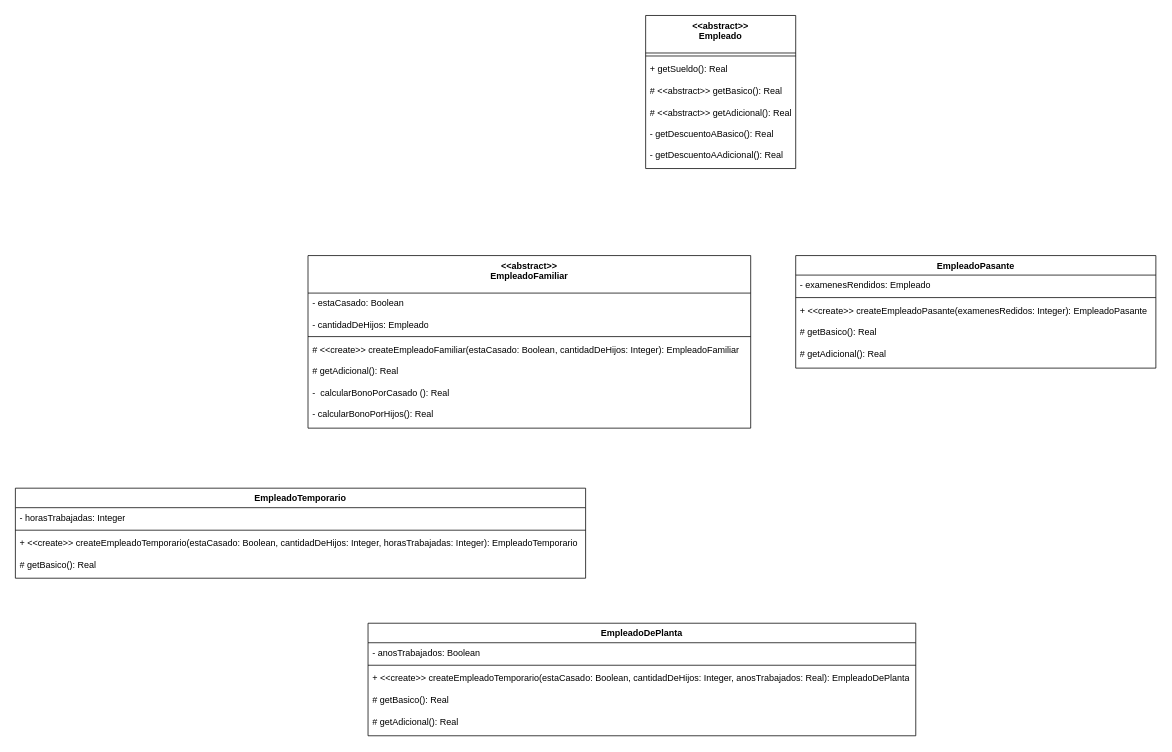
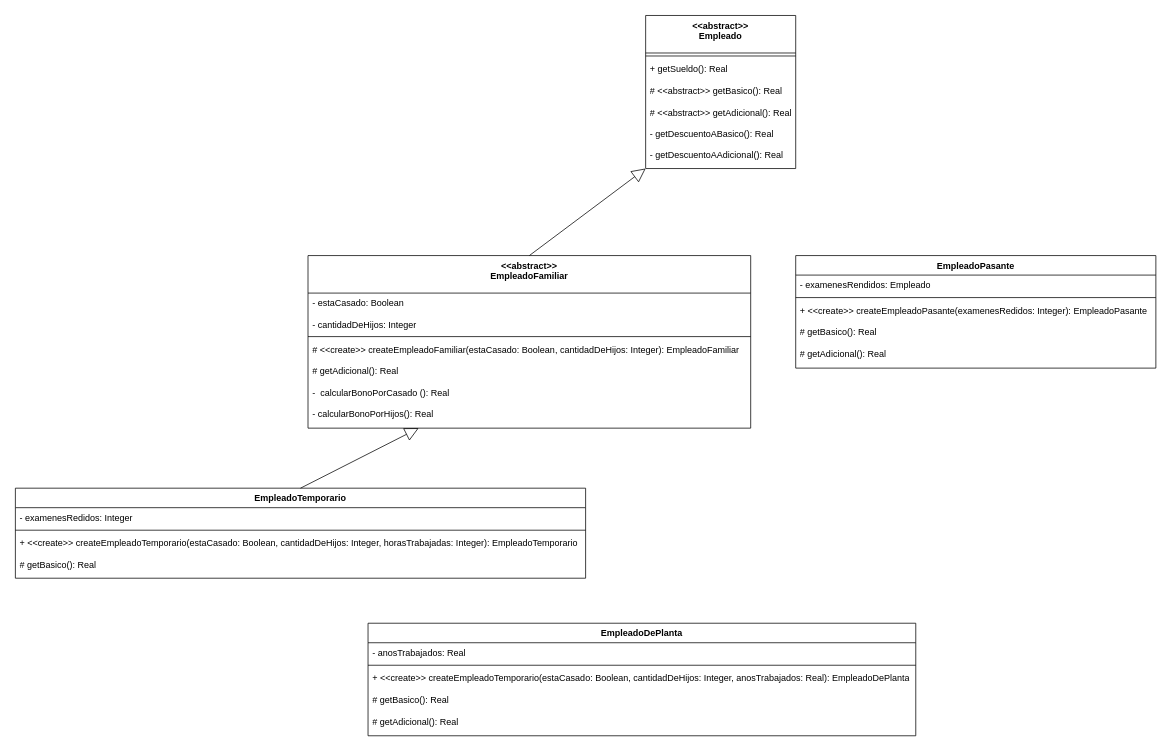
edge "<<abstract>> EmpleadoFamiliar" -> "<<abstract>> Empleado": added
node "- estaCasado: Boolean - cantidadDeHijos: Empleado": label "- estaCasado: Boolean - cantidadDeHijos: Empleado" -> "- estaCasado: Boolean - cantidadDeHijos: Integer"
edge "EmpleadoTemporario" -> "<<abstract>> EmpleadoFamiliar": added
node "- horasTrabajadas: Integer": label "- horasTrabajadas: Integer" -> "- examenesRedidos: Integer"
node "- anosTrabajados: Boolean": label "- anosTrabajados: Boolean" -> "- anosTrabajados: Real"
